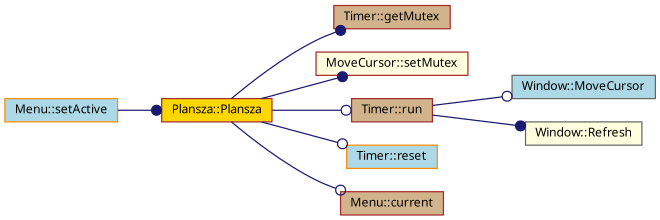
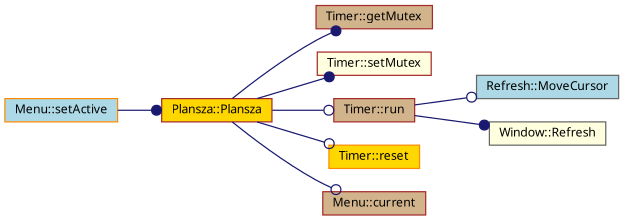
node "MoveCursor::setMutex": label "MoveCursor::setMutex" -> "Timer::setMutex"
node "Window::MoveCursor": label "Window::MoveCursor" -> "Refresh::MoveCursor"
node "Timer::reset": fillcolor lightblue -> gold
